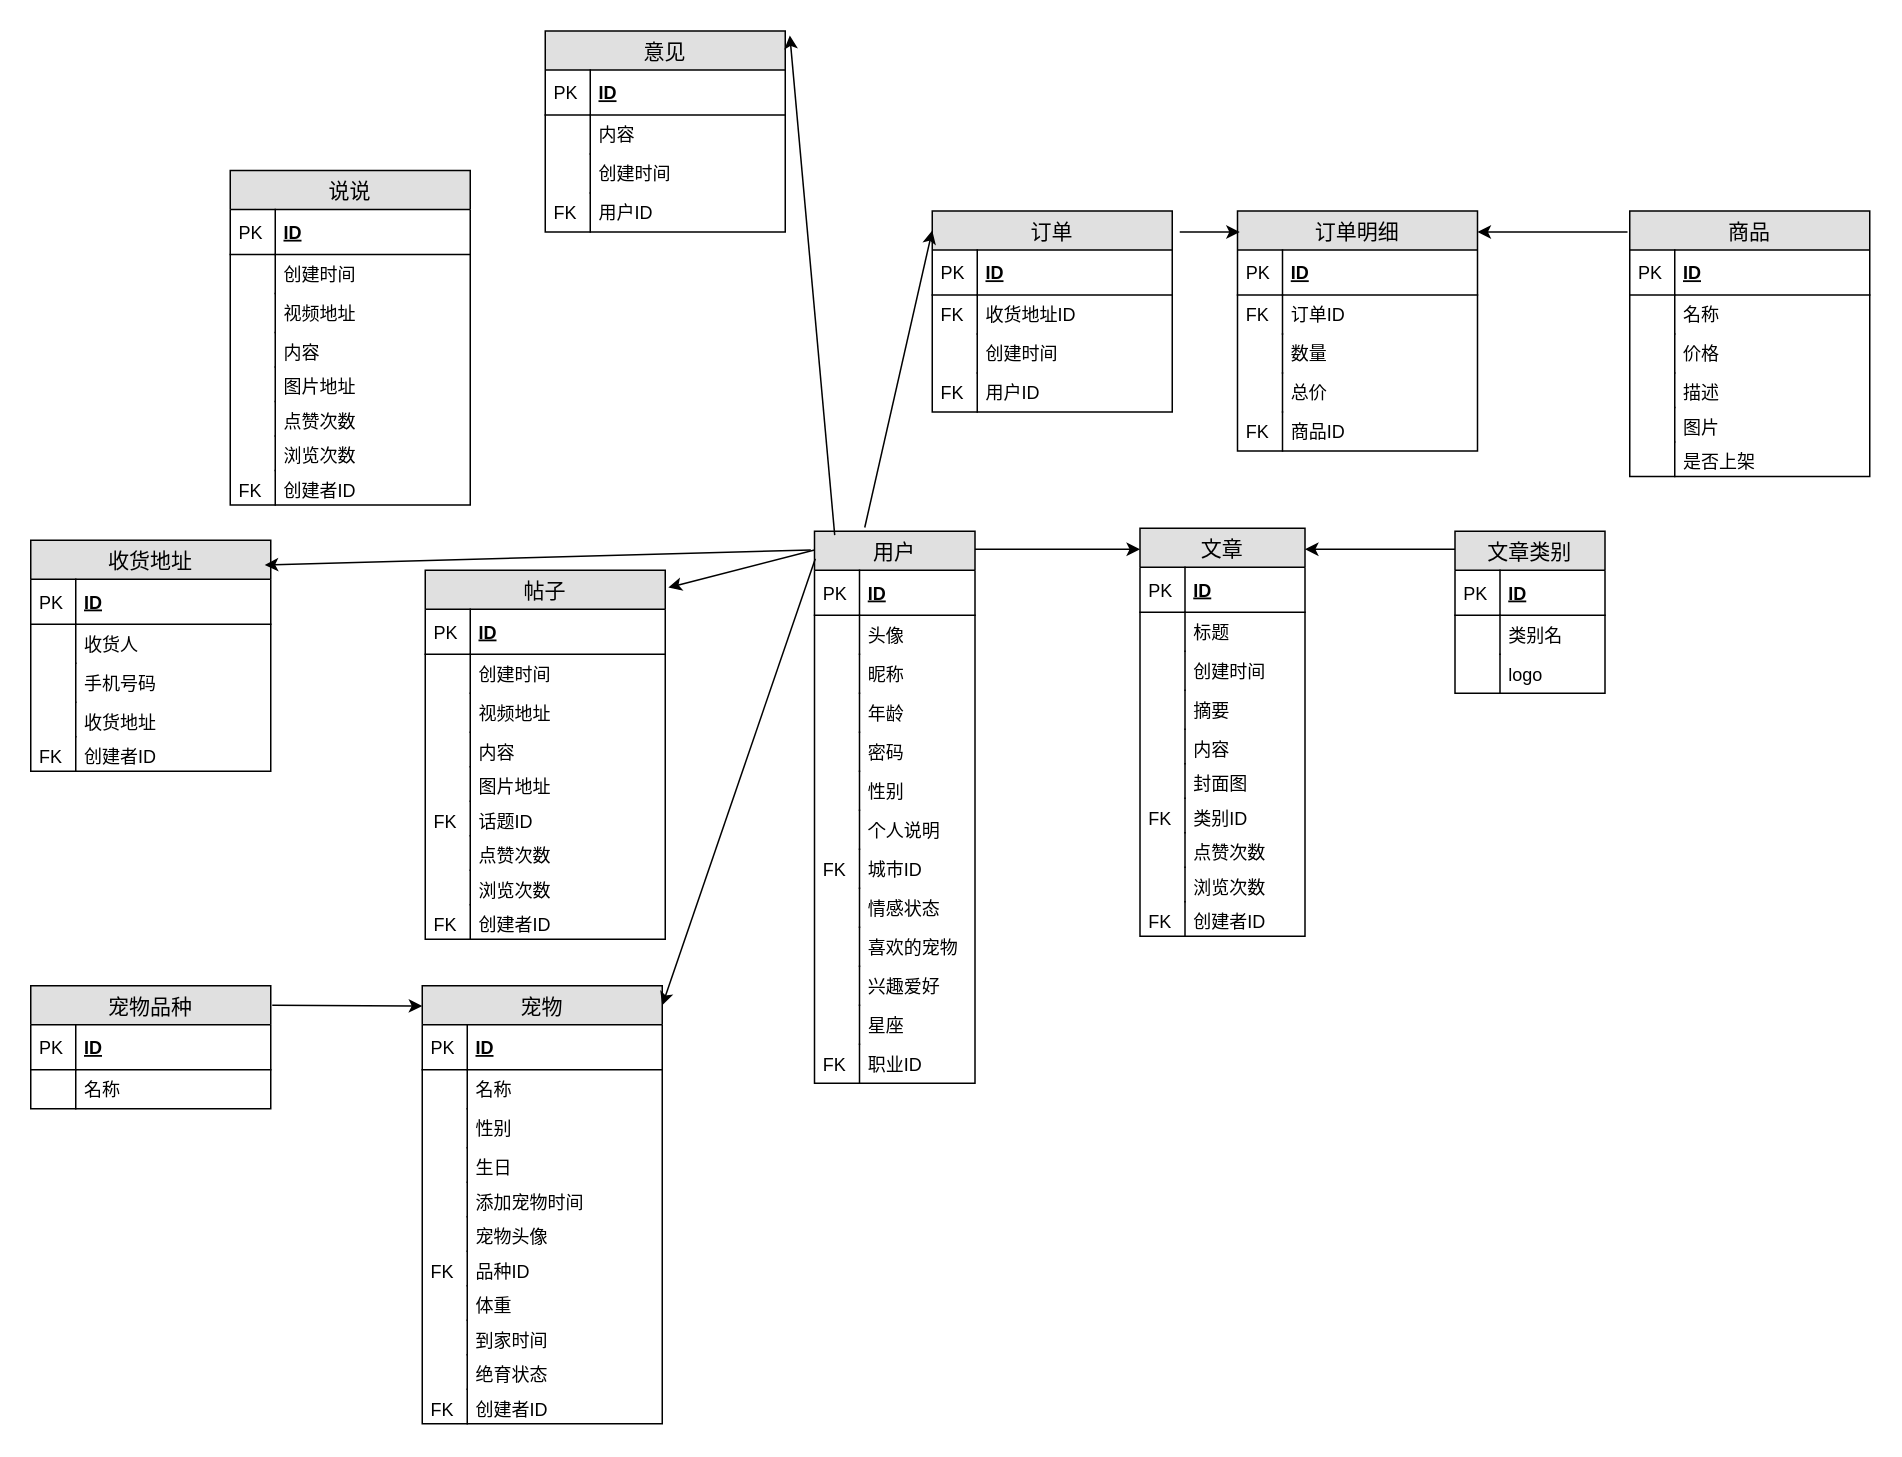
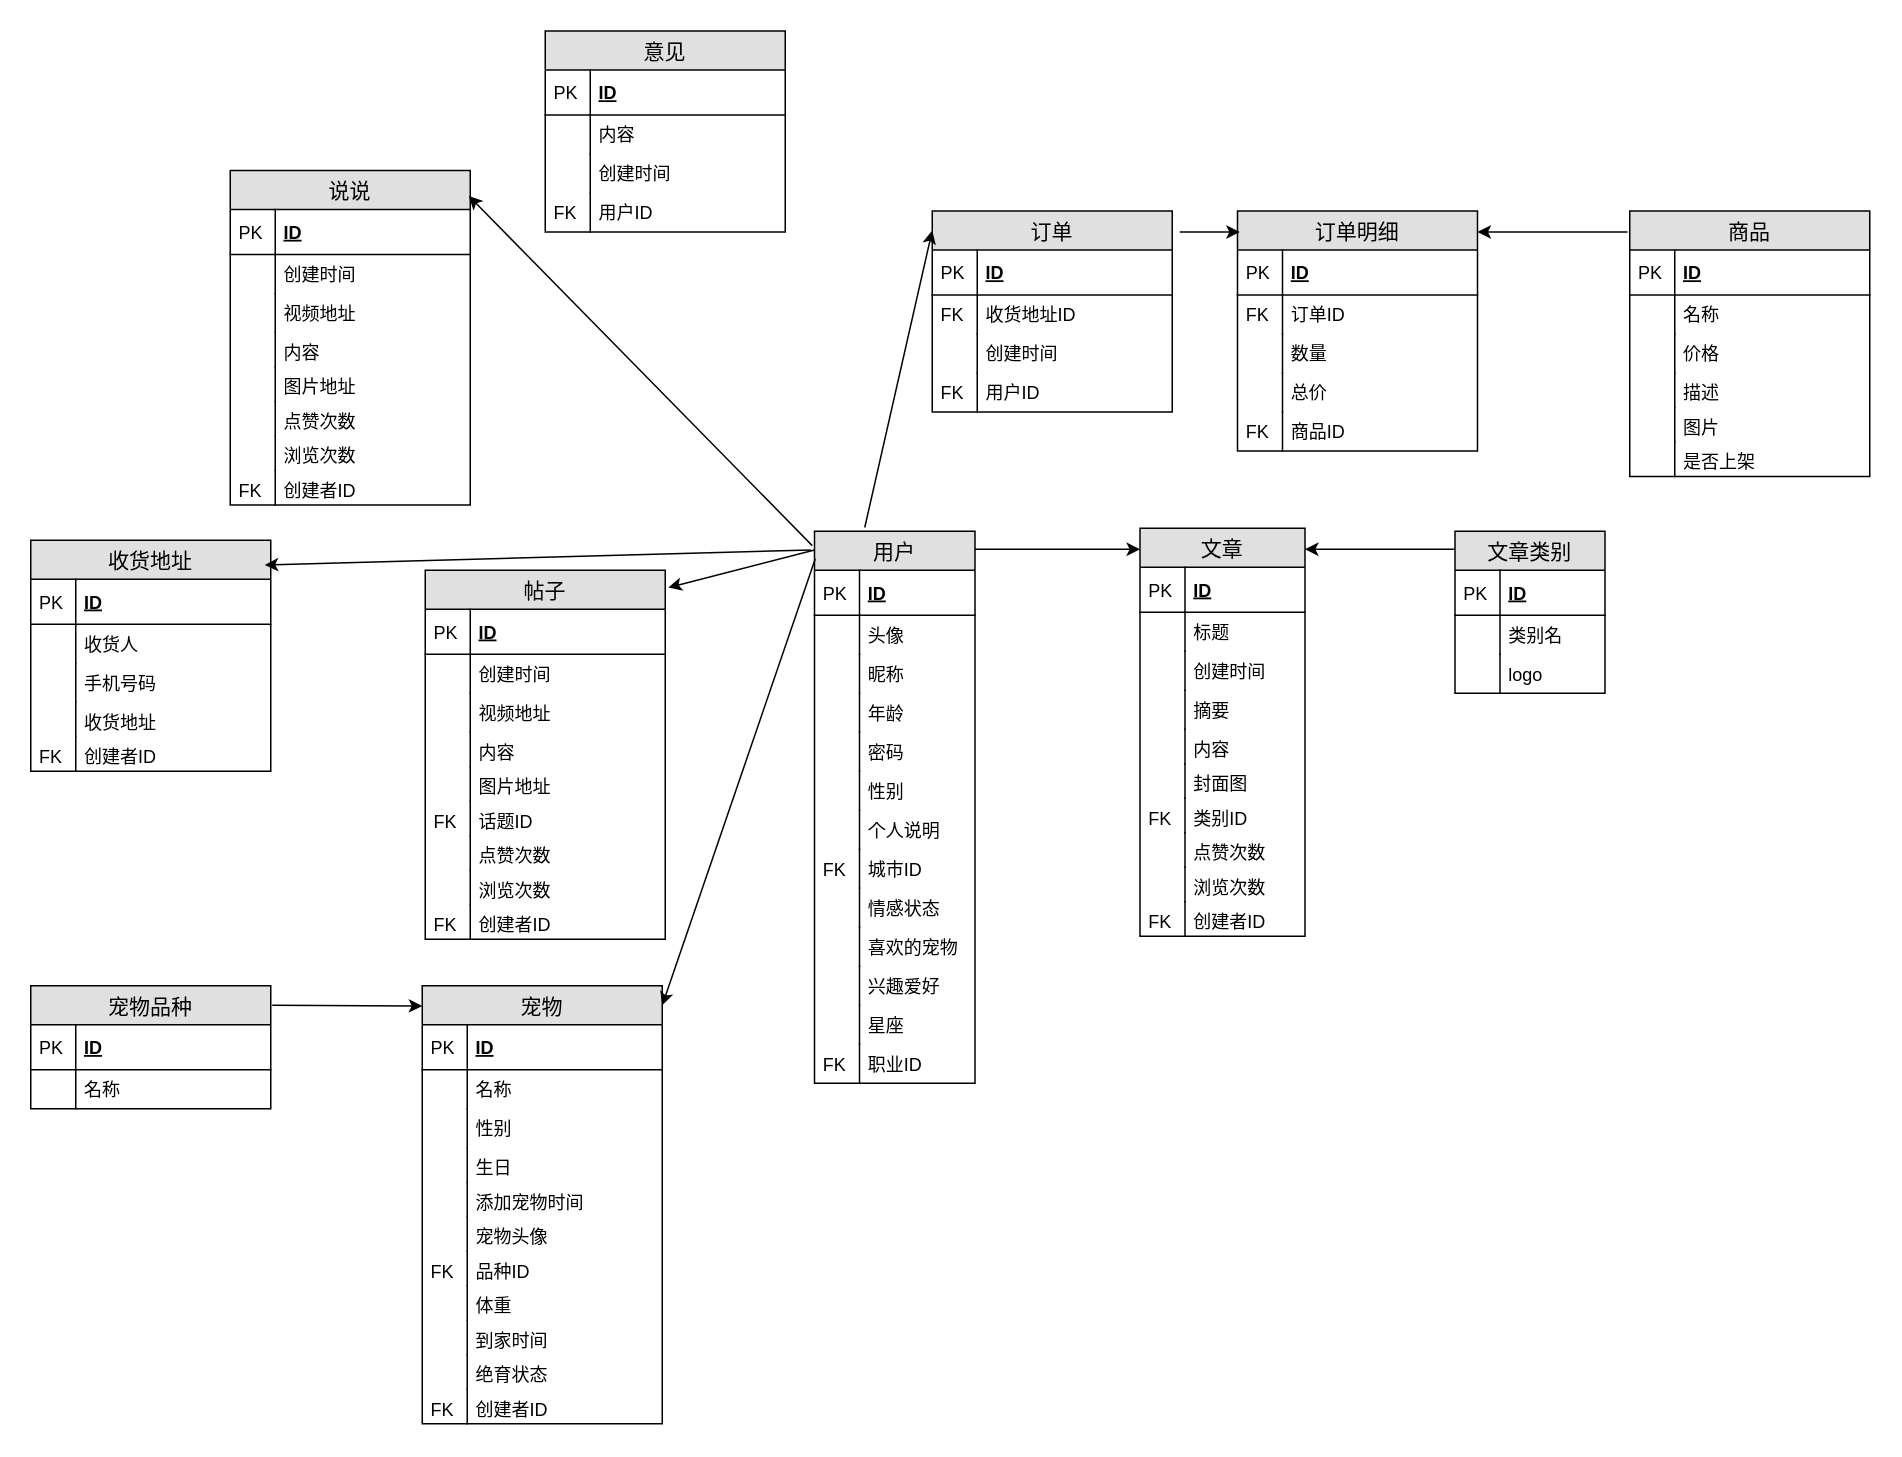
edge "用户" -> "意见": removed
edge "用户" -> "说说": added
